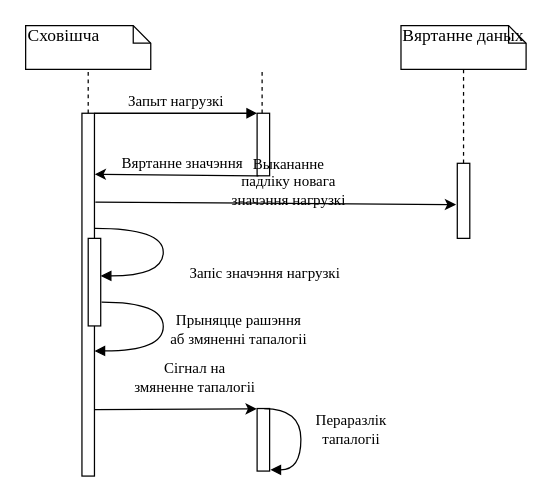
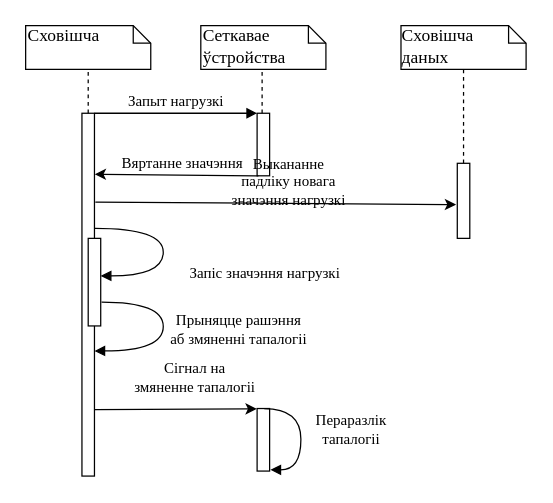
node "Вяртанне даных": label "Вяртанне даных" -> "Сховішча даных"
node "Сеткавае ўстройства": added
